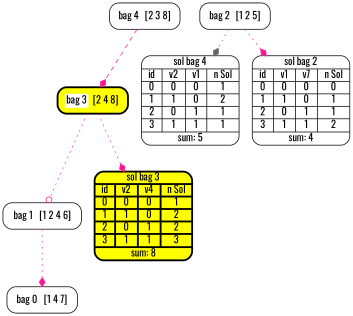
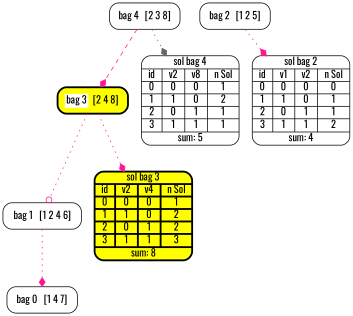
edge "bag 2" -> "sol bag 4": now "bag 4" -> "sol bag 4"
node "sol bag 4": text "v1" -> "v8"
node "sol bag 2": text "v7" -> "v2"
